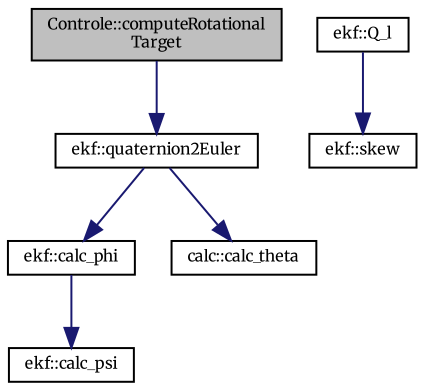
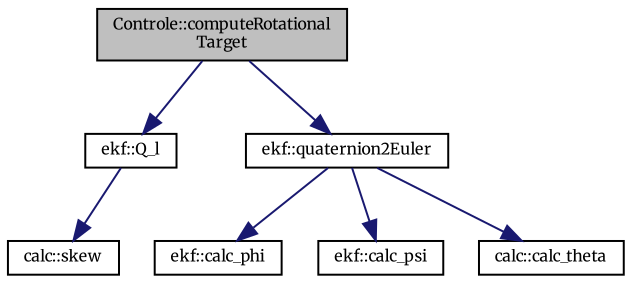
edge "Controle::computeRotational Target" -> "ekf::Q_l": added
node "ekf::skew": label "ekf::skew" -> "calc::skew"
edge "ekf::calc_phi" -> "ekf::calc_psi": now "ekf::quaternion2Euler" -> "ekf::calc_psi"
